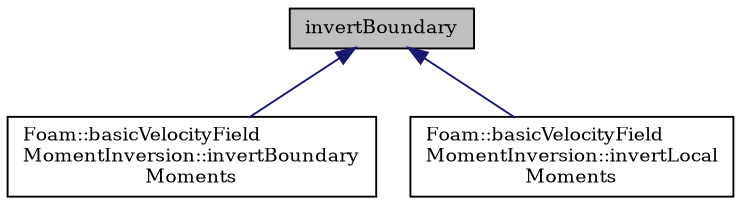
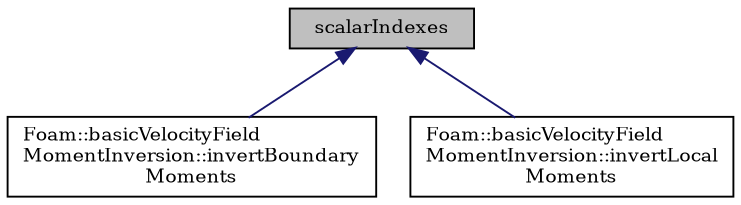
node "invertBoundary": label "invertBoundary" -> "scalarIndexes"
